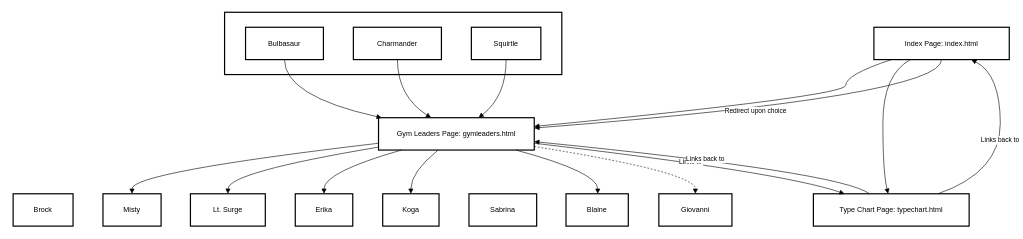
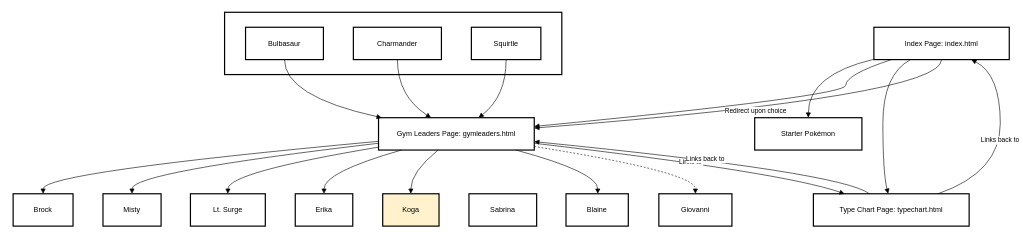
edge "Index Page: index.html" -> "Starter Pokémon": added
node "Starter Pokémon": added
edge "Gym Leaders Page: gymleaders.html" -> "Brock": added
node "Koga": fillcolor #ffffff -> #fff2cc
